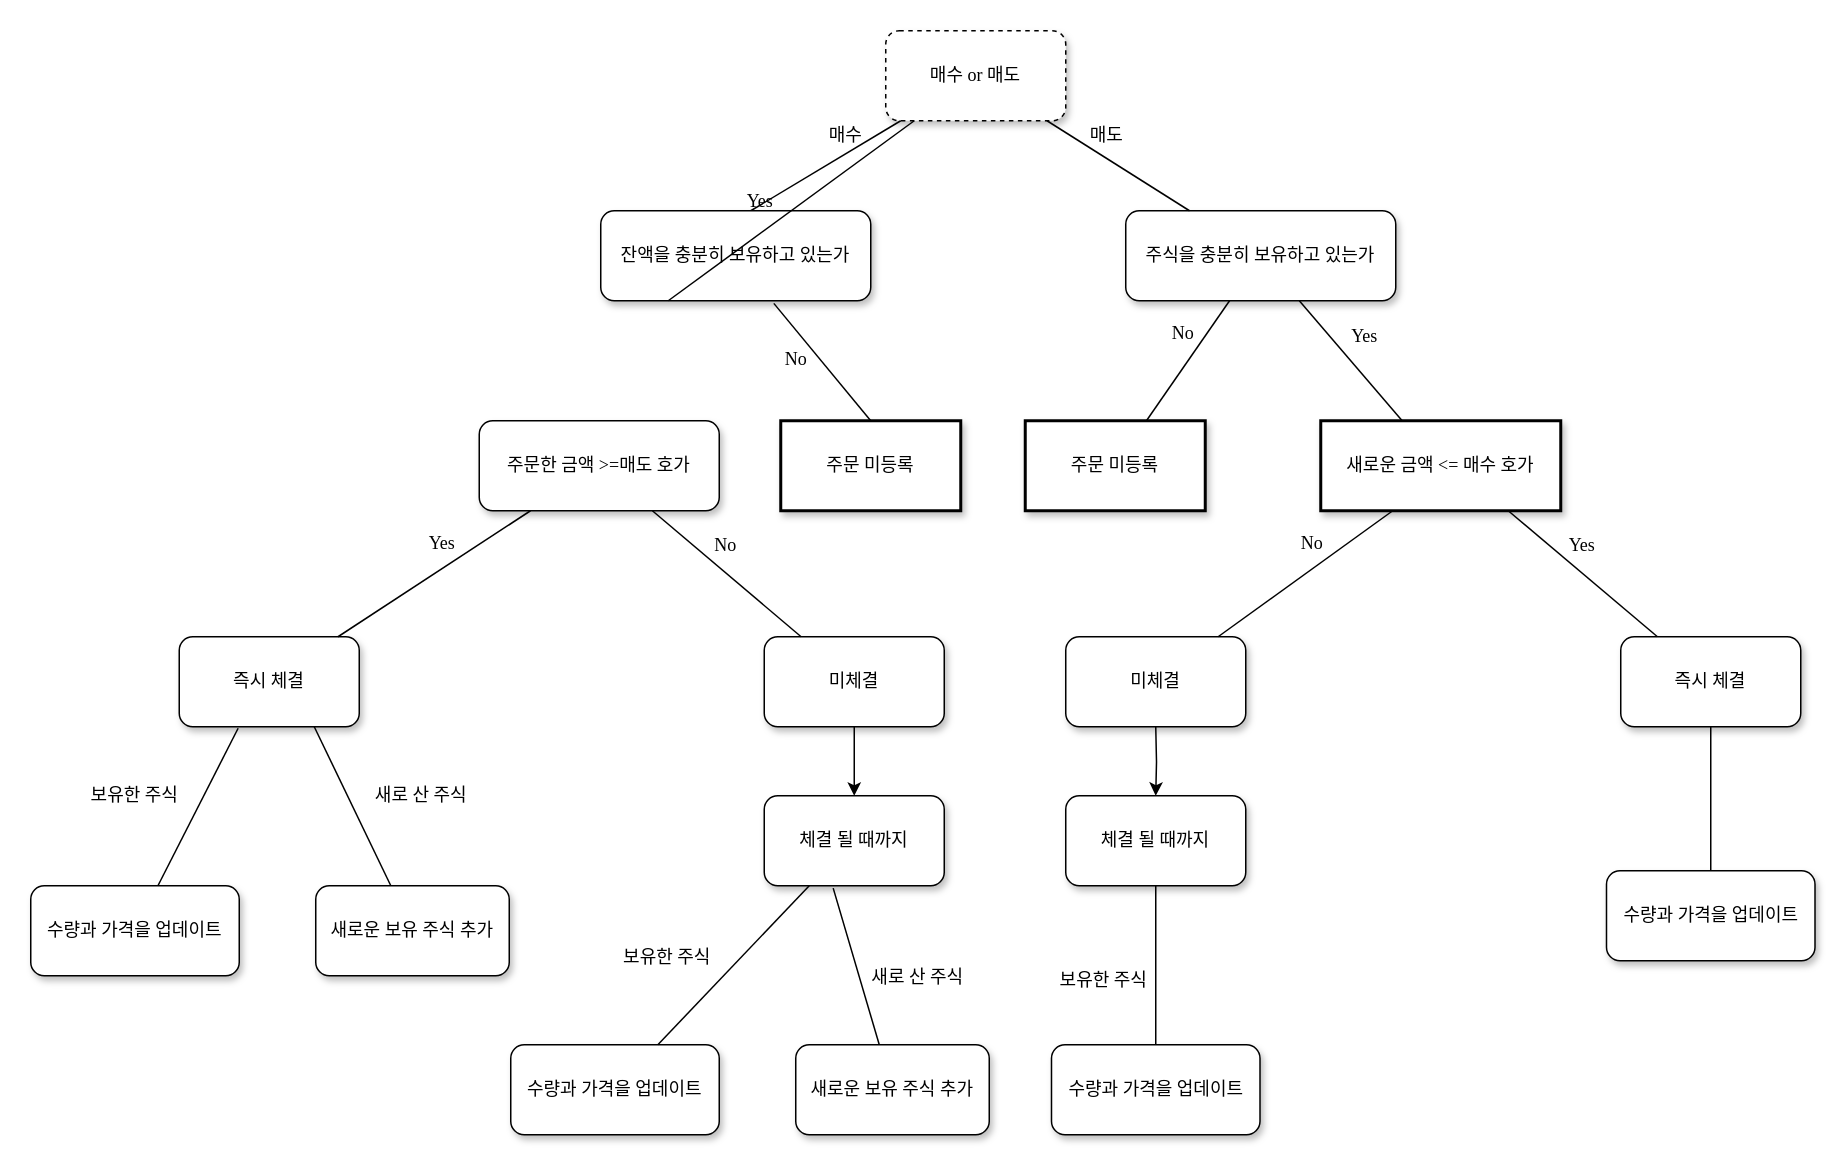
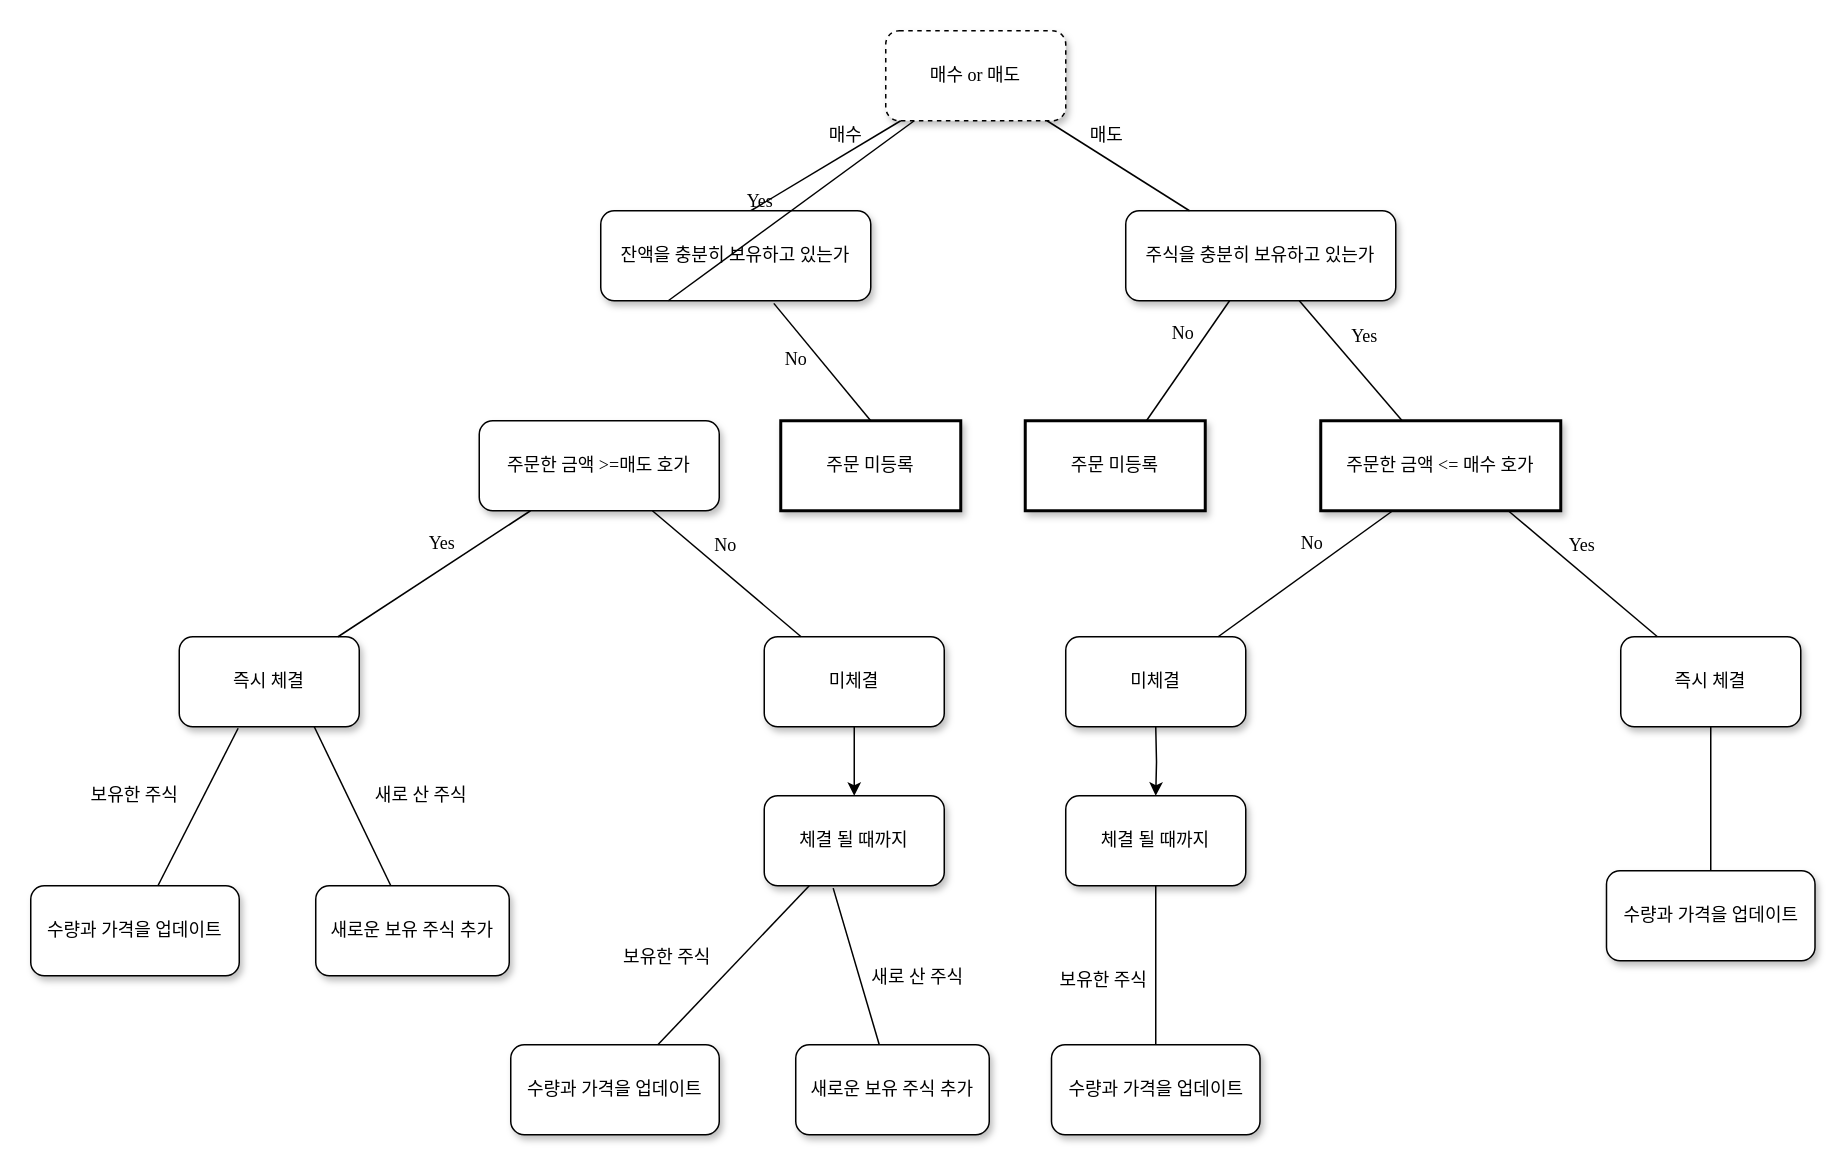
node "새로운 금액 <= 매수 호가": label "새로운 금액 <= 매수 호가" -> "주문한 금액 <= 매수 호가"
